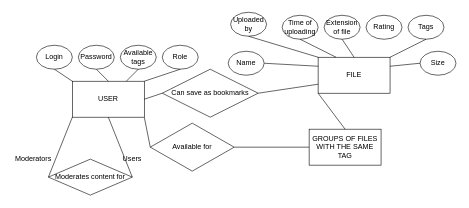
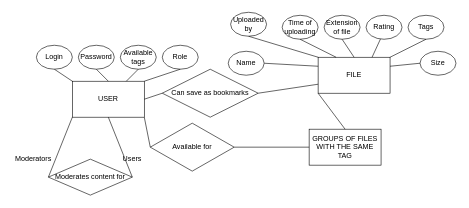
edge "Rating" -- "FILE": added
